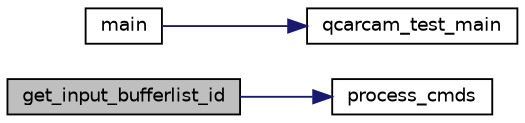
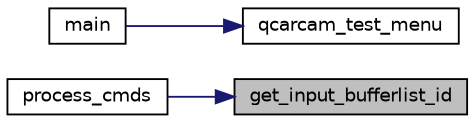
node "qcarcam_test_main": label "qcarcam_test_main" -> "qcarcam_test_menu"
edge "get_input_bufferlist_id" -> "process_cmds": reversed
